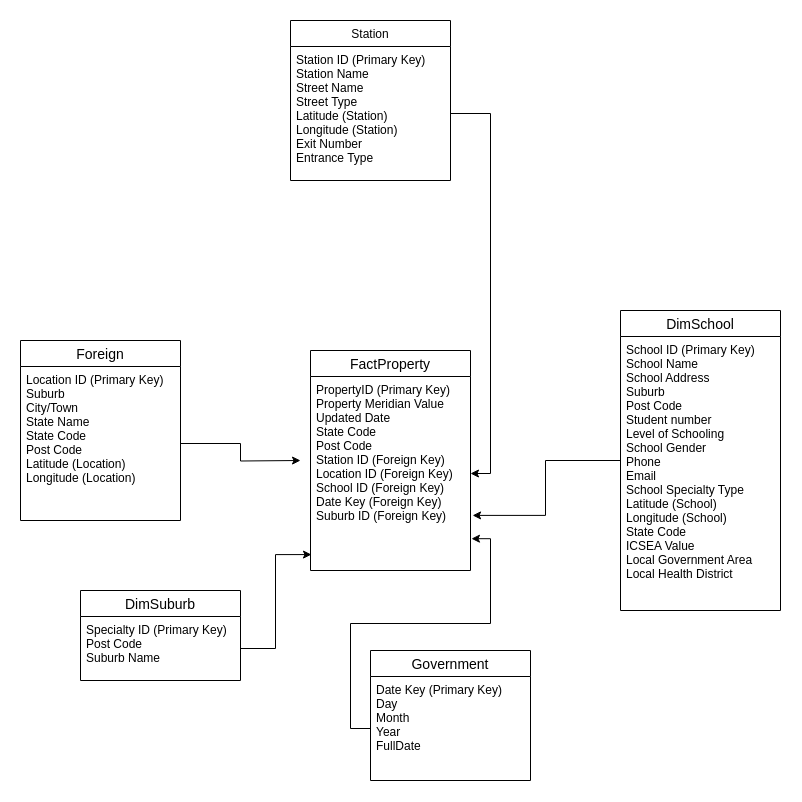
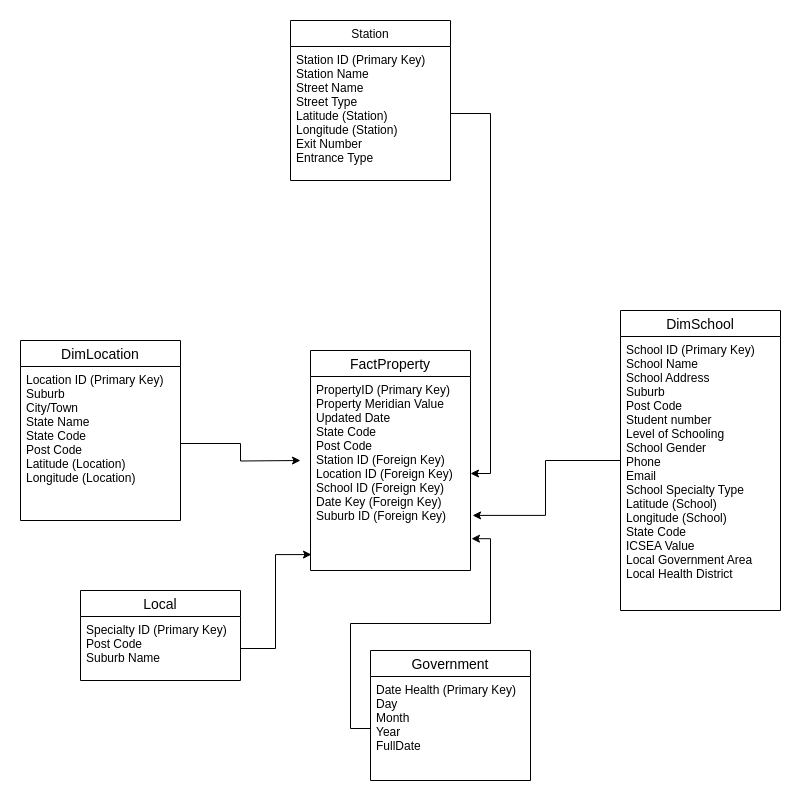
node "Foreign": label "Foreign" -> "DimLocation"
node "DimSuburb": label "DimSuburb" -> "Local"
node "Date Key (Primary Key) Day Month Year FullDate": label "Date Key (Primary Key) Day Month Year FullDate" -> "Date Health (Primary Key) Day Month Year FullDate"
